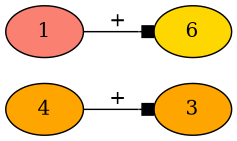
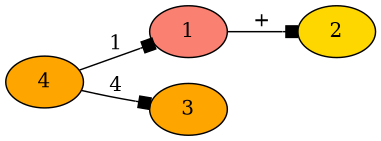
node "6": label "6" -> "2"
edge "4" -> "1": added, label "1"
edge "4" -> "3": label "+" -> "4"
